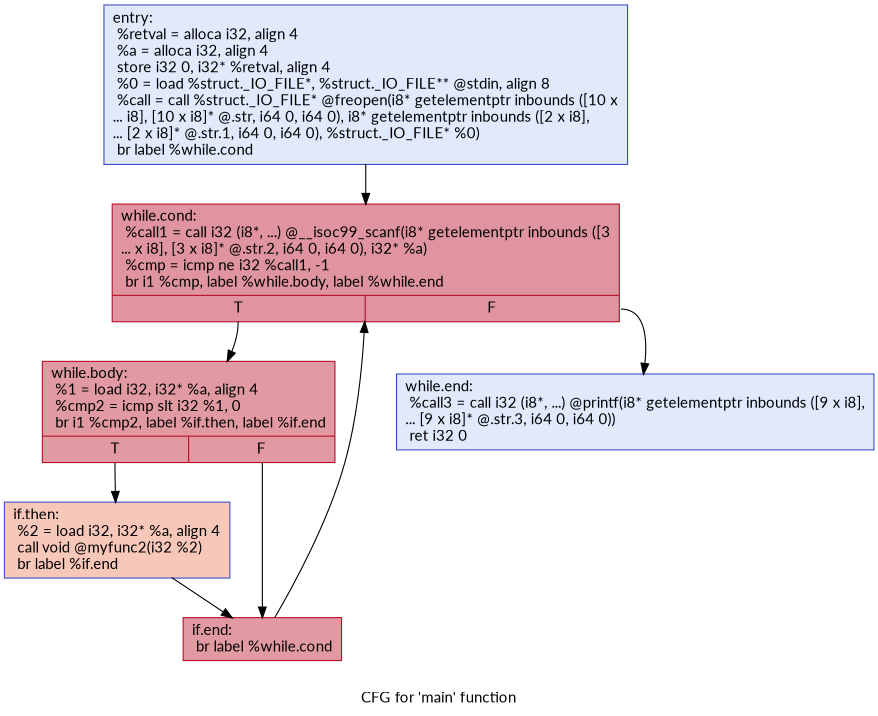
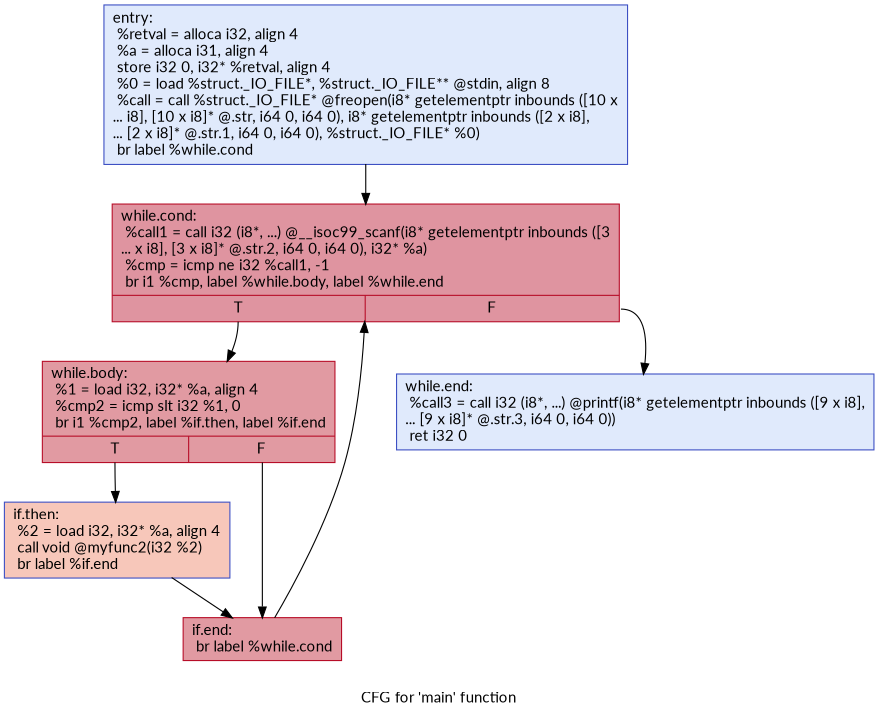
node "entry:": text "%a = alloca i32, align 4" -> "%a = alloca i31, align 4"
